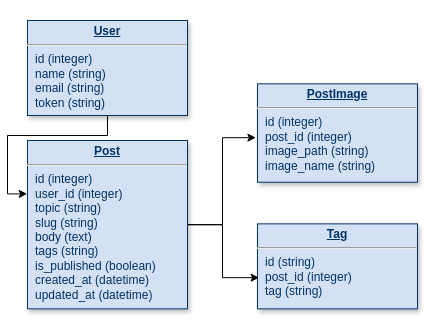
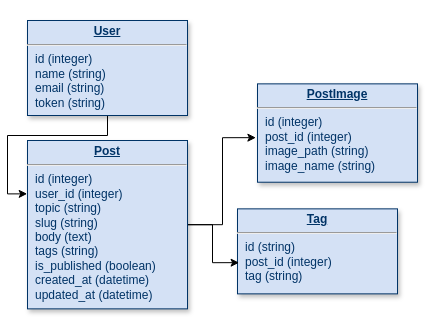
node "Tag id (string) post_id (integer) tag (string)": moved (338, 266) -> (318, 251)
